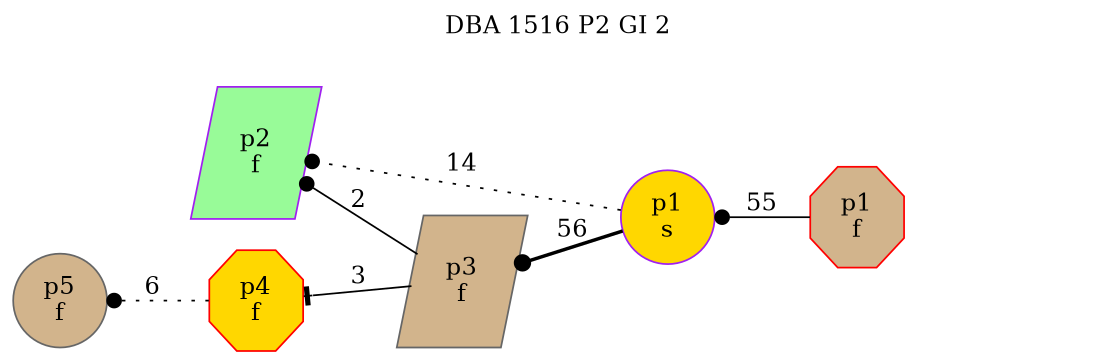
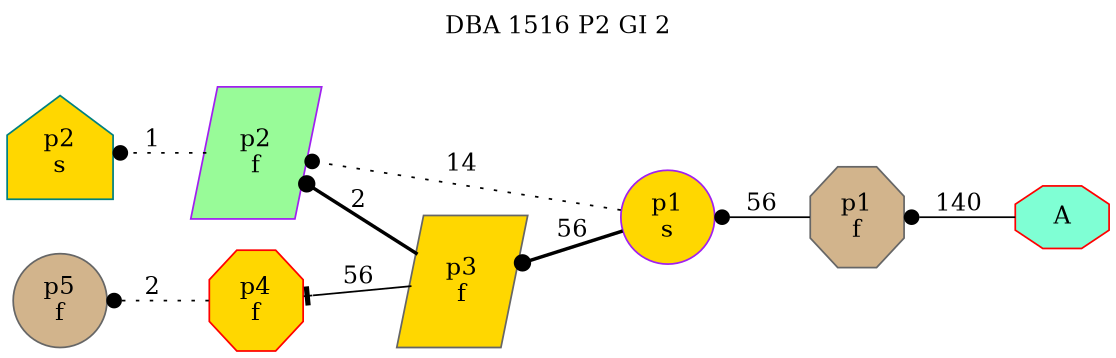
node "p2 s": added
edge "p1 f" -> "p1 s": label "55" -> "56"
node "p1 f": color red -> gray40
node "A": added
edge "p3 f" -> "p2 f": style solid -> bold
edge "p3 f" -> "p4 f": label "3" -> "56"
node "p3 f": fillcolor tan -> gold
edge "p4 f" -> "p5 f": label "6" -> "2"
